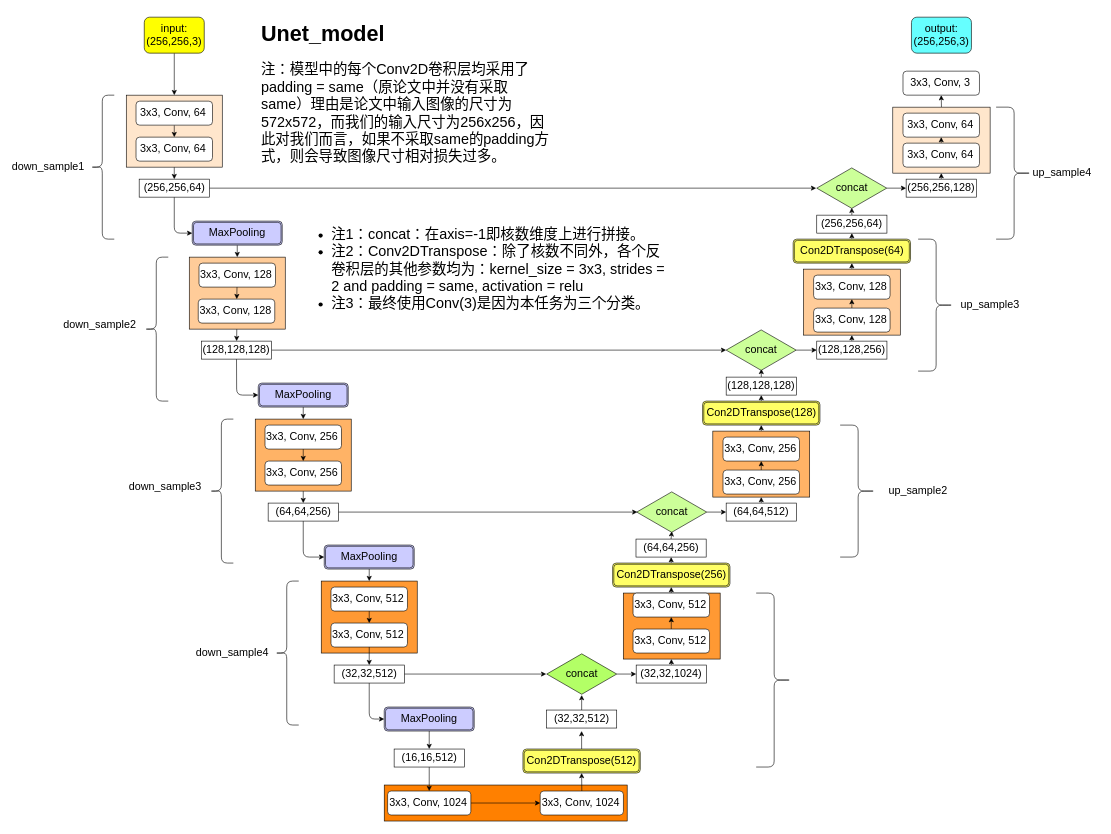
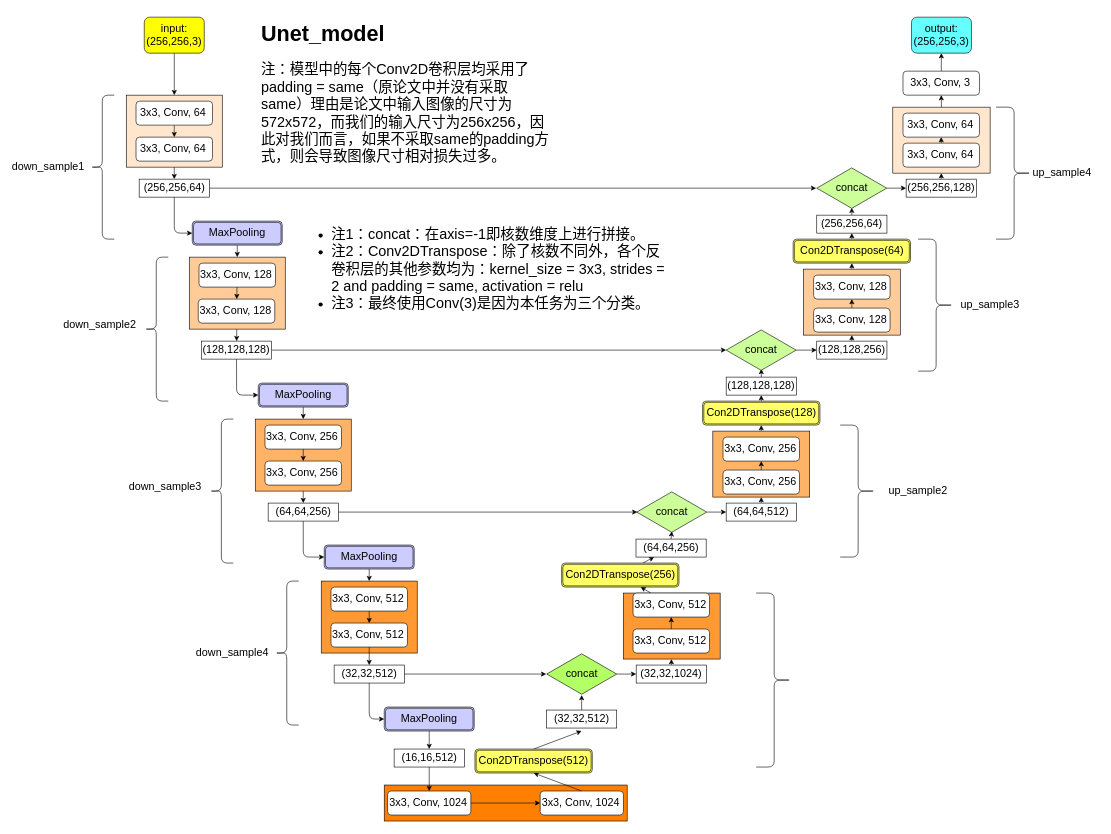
edge "3x3, Conv, 3" -> "output:(256,256,3)": added
node "Con2DTranspose(256)": moved (671, 575) -> (620, 575)
node "Con2DTranspose(512)": moved (582, 761) -> (534, 761)
